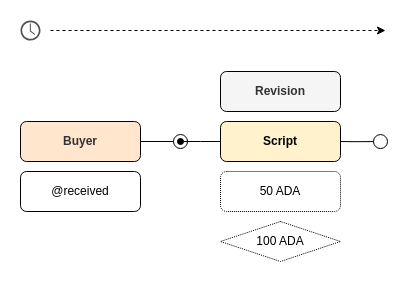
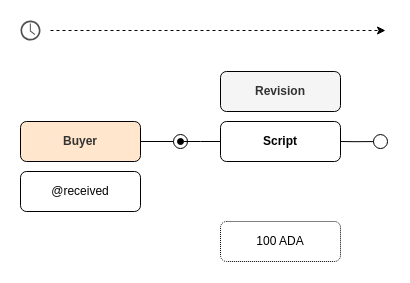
node "Script": fillcolor #fff2cc -> #ffffff
node "50 ADA": removed
node "100 ADA": shape diamond -> rounded rectangle
